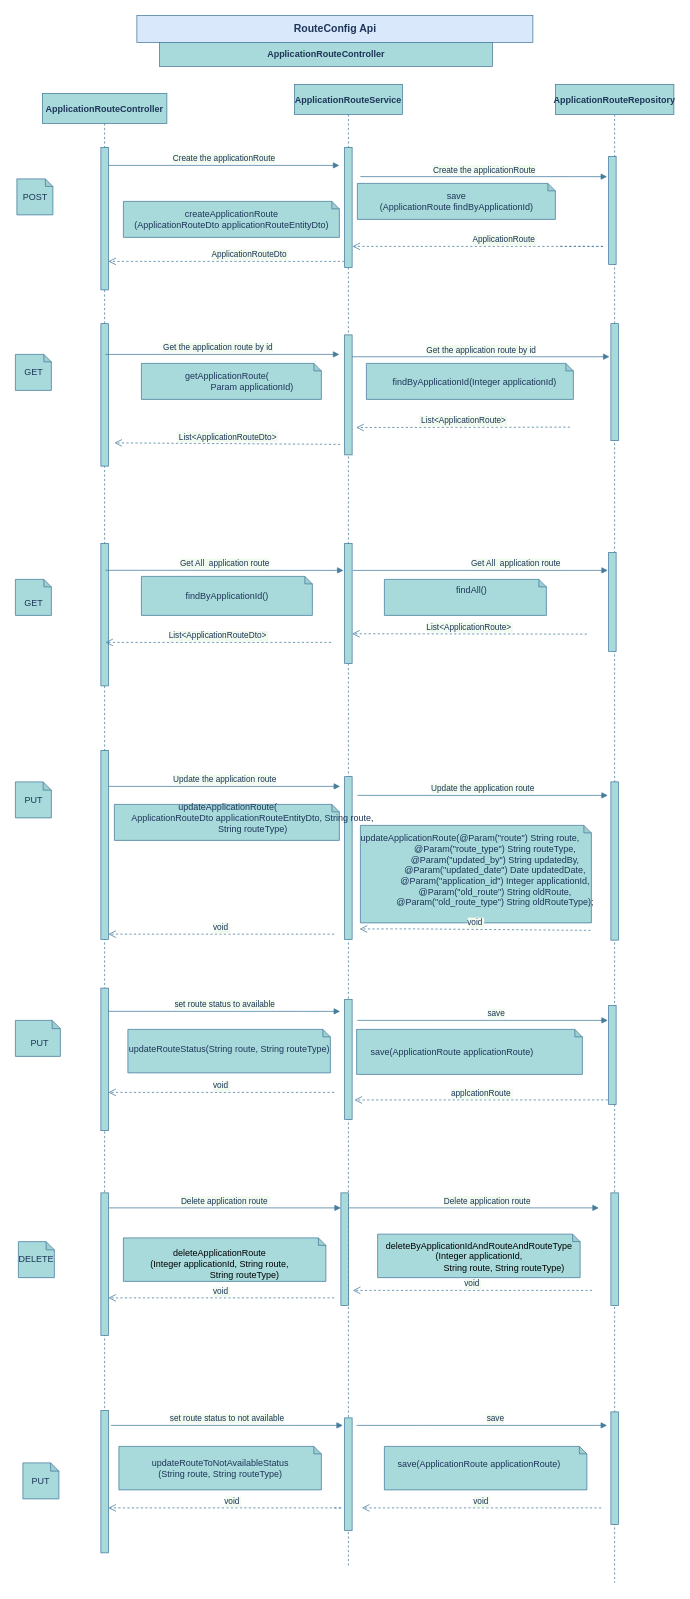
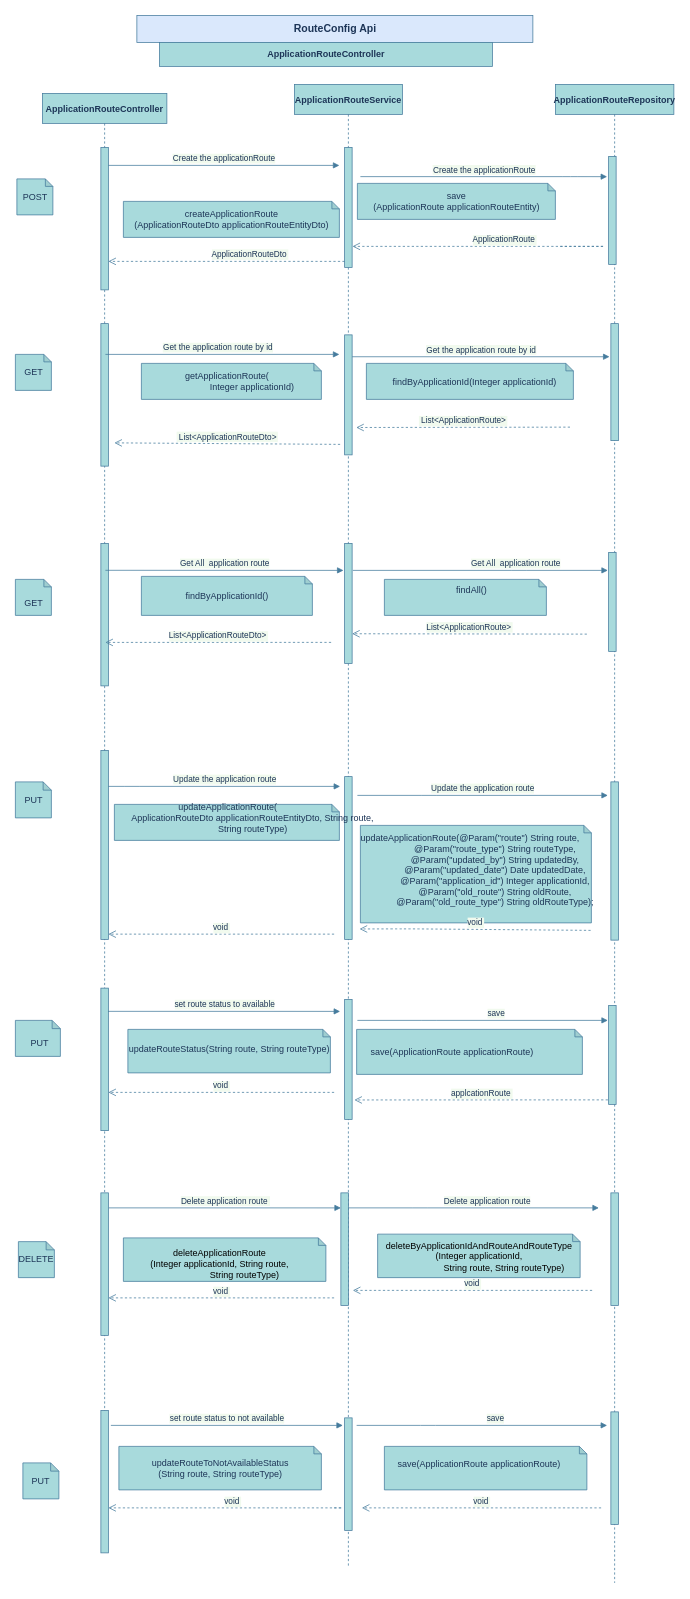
node "save (ApplicationRoute findByApplicationId)": label "save (ApplicationRoute findByApplicationId)" -> "save (ApplicationRoute applicationRouteEntity)"
node "getApplicationRoute( Param applicationId)": label "getApplicationRoute( Param applicationId)" -> "getApplicationRoute( Integer applicationId)"
